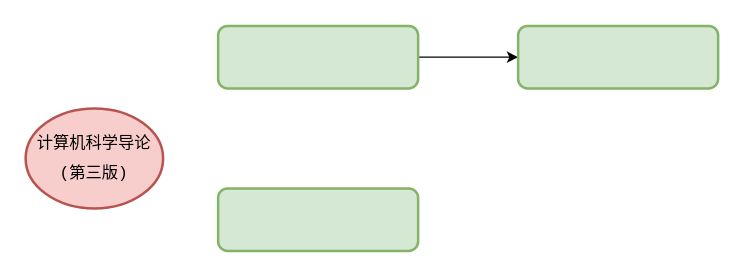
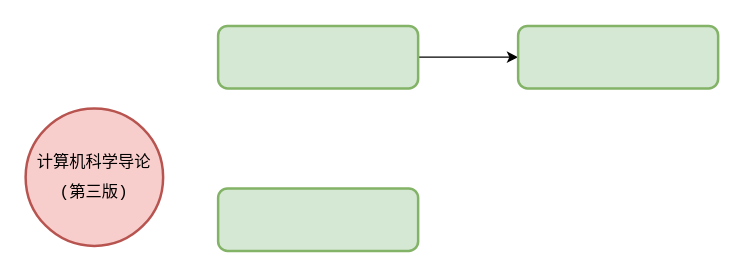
node "计算机科学导论 (第三版)": size 138x100 -> 138x138
